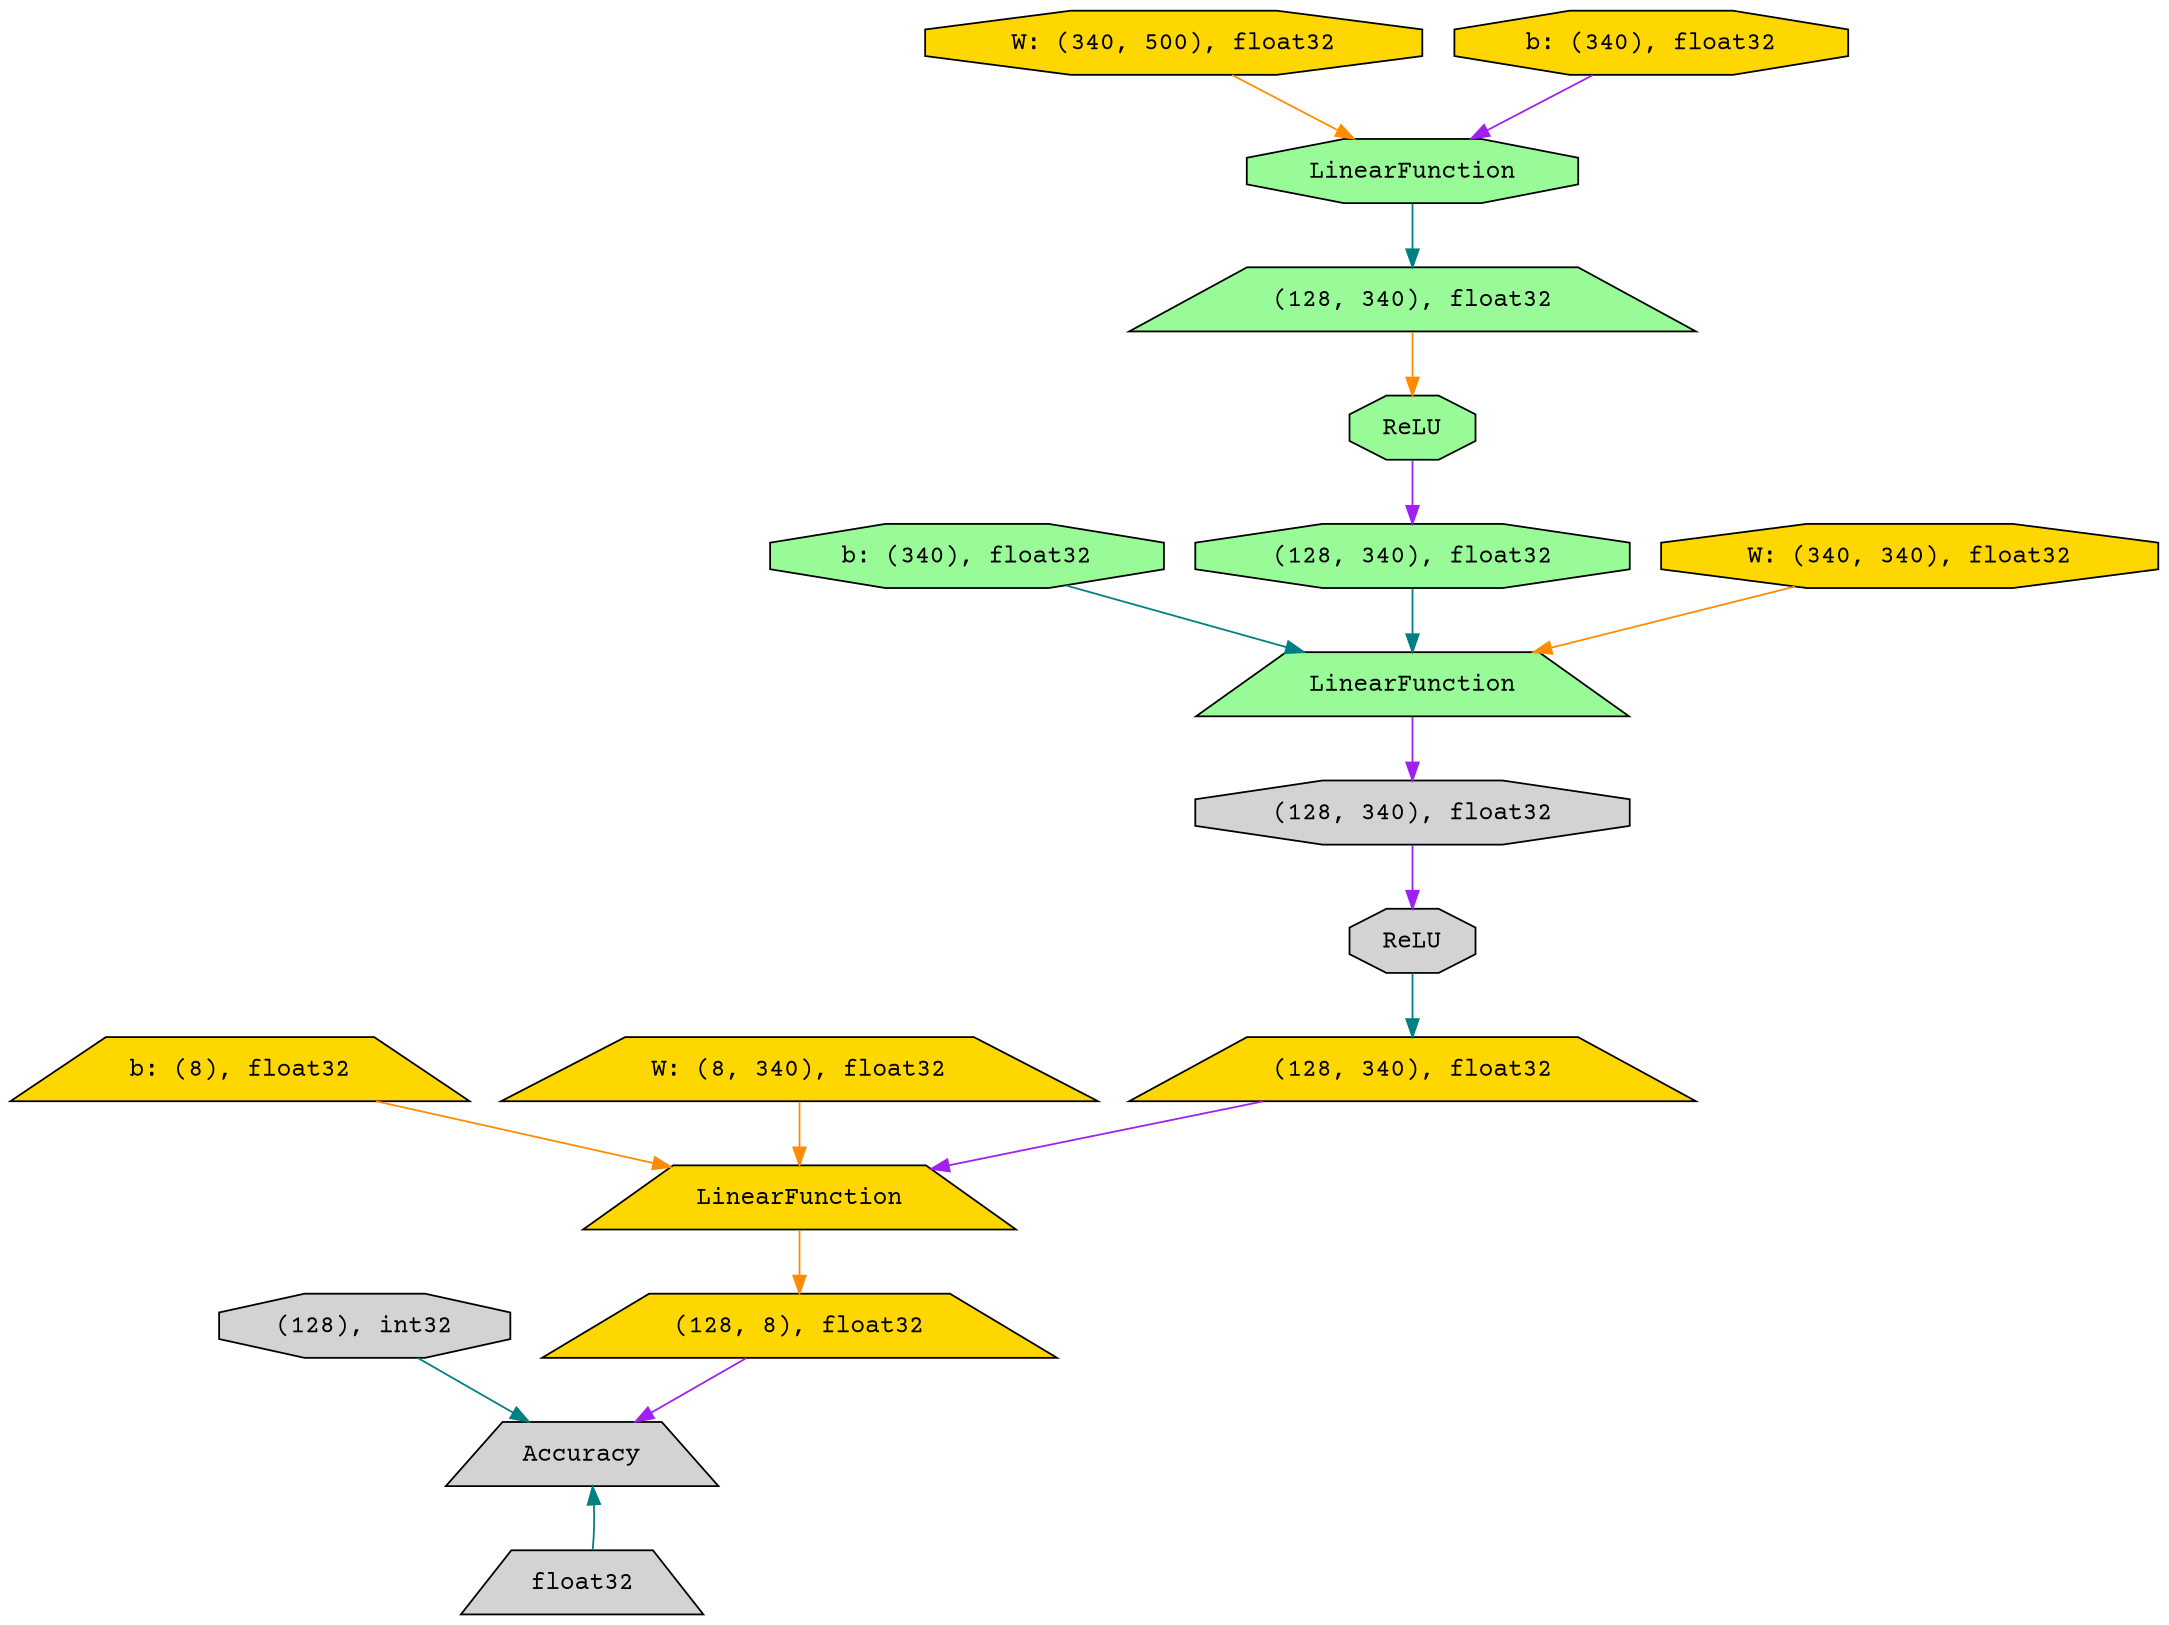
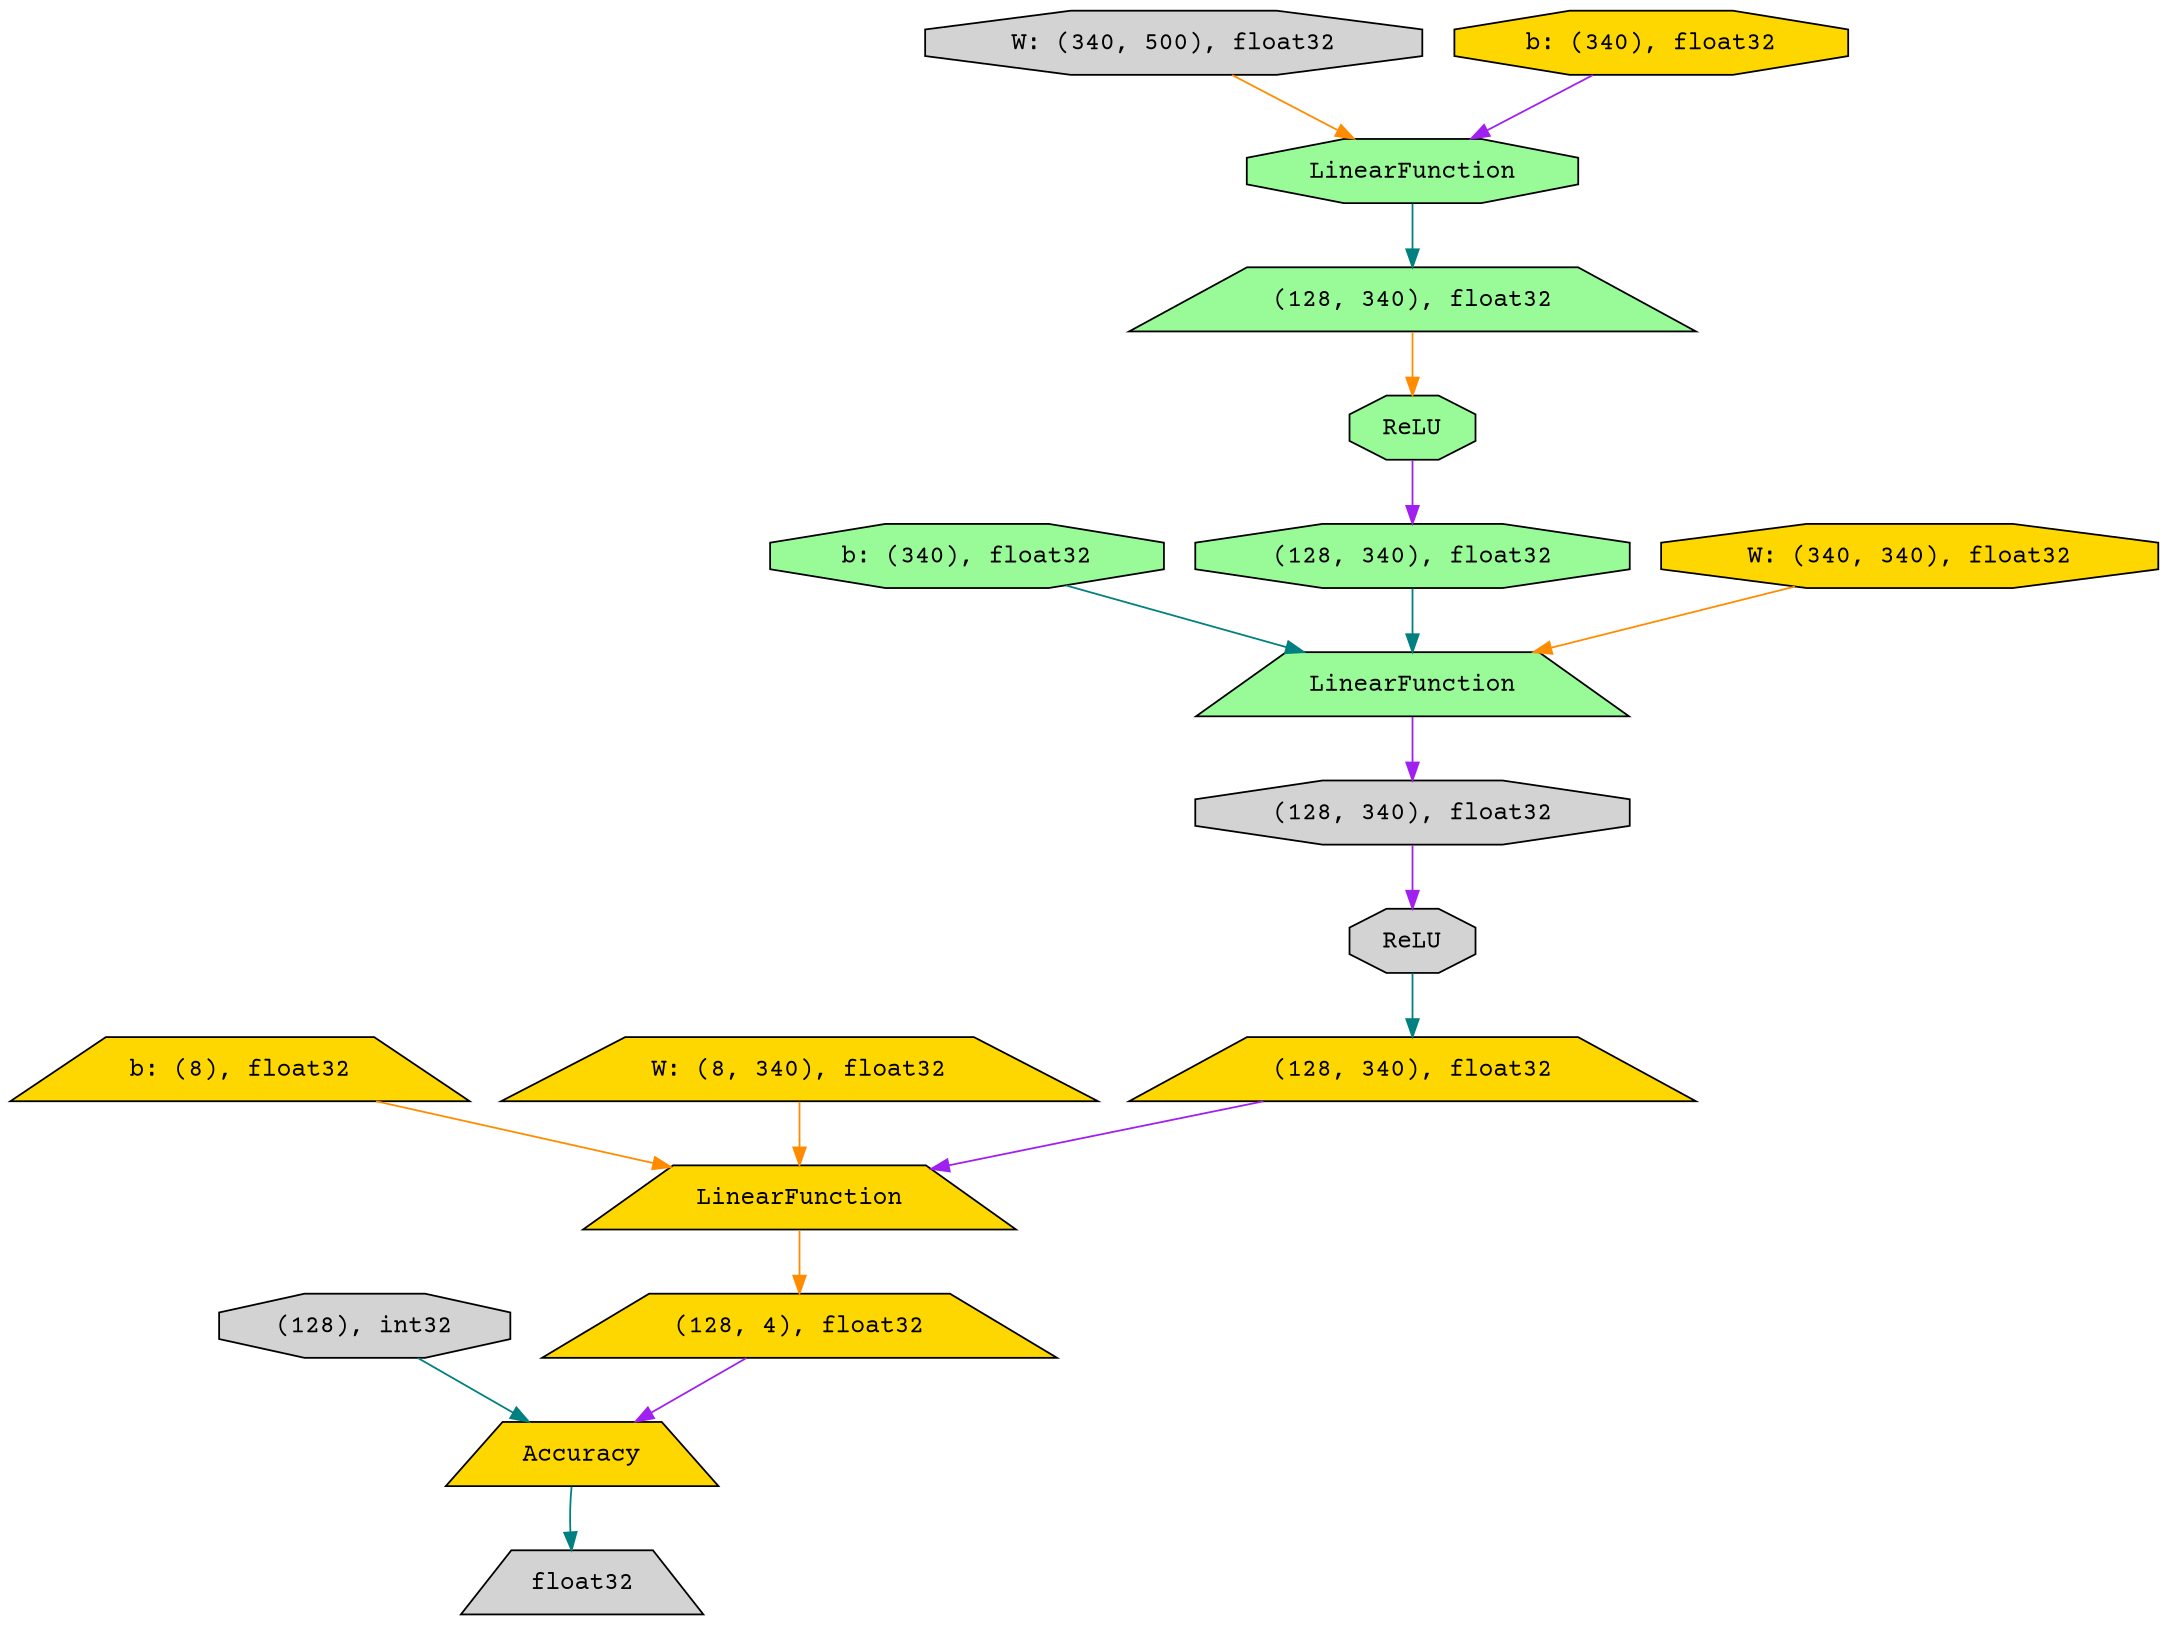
node "W: (340, 500), float32": fillcolor gold -> lightgrey
node "(128, 8), float32": label "(128, 8), float32" -> "(128, 4), float32"
node "Accuracy": fillcolor lightgrey -> gold
edge "float32" -> "Accuracy": reversed
